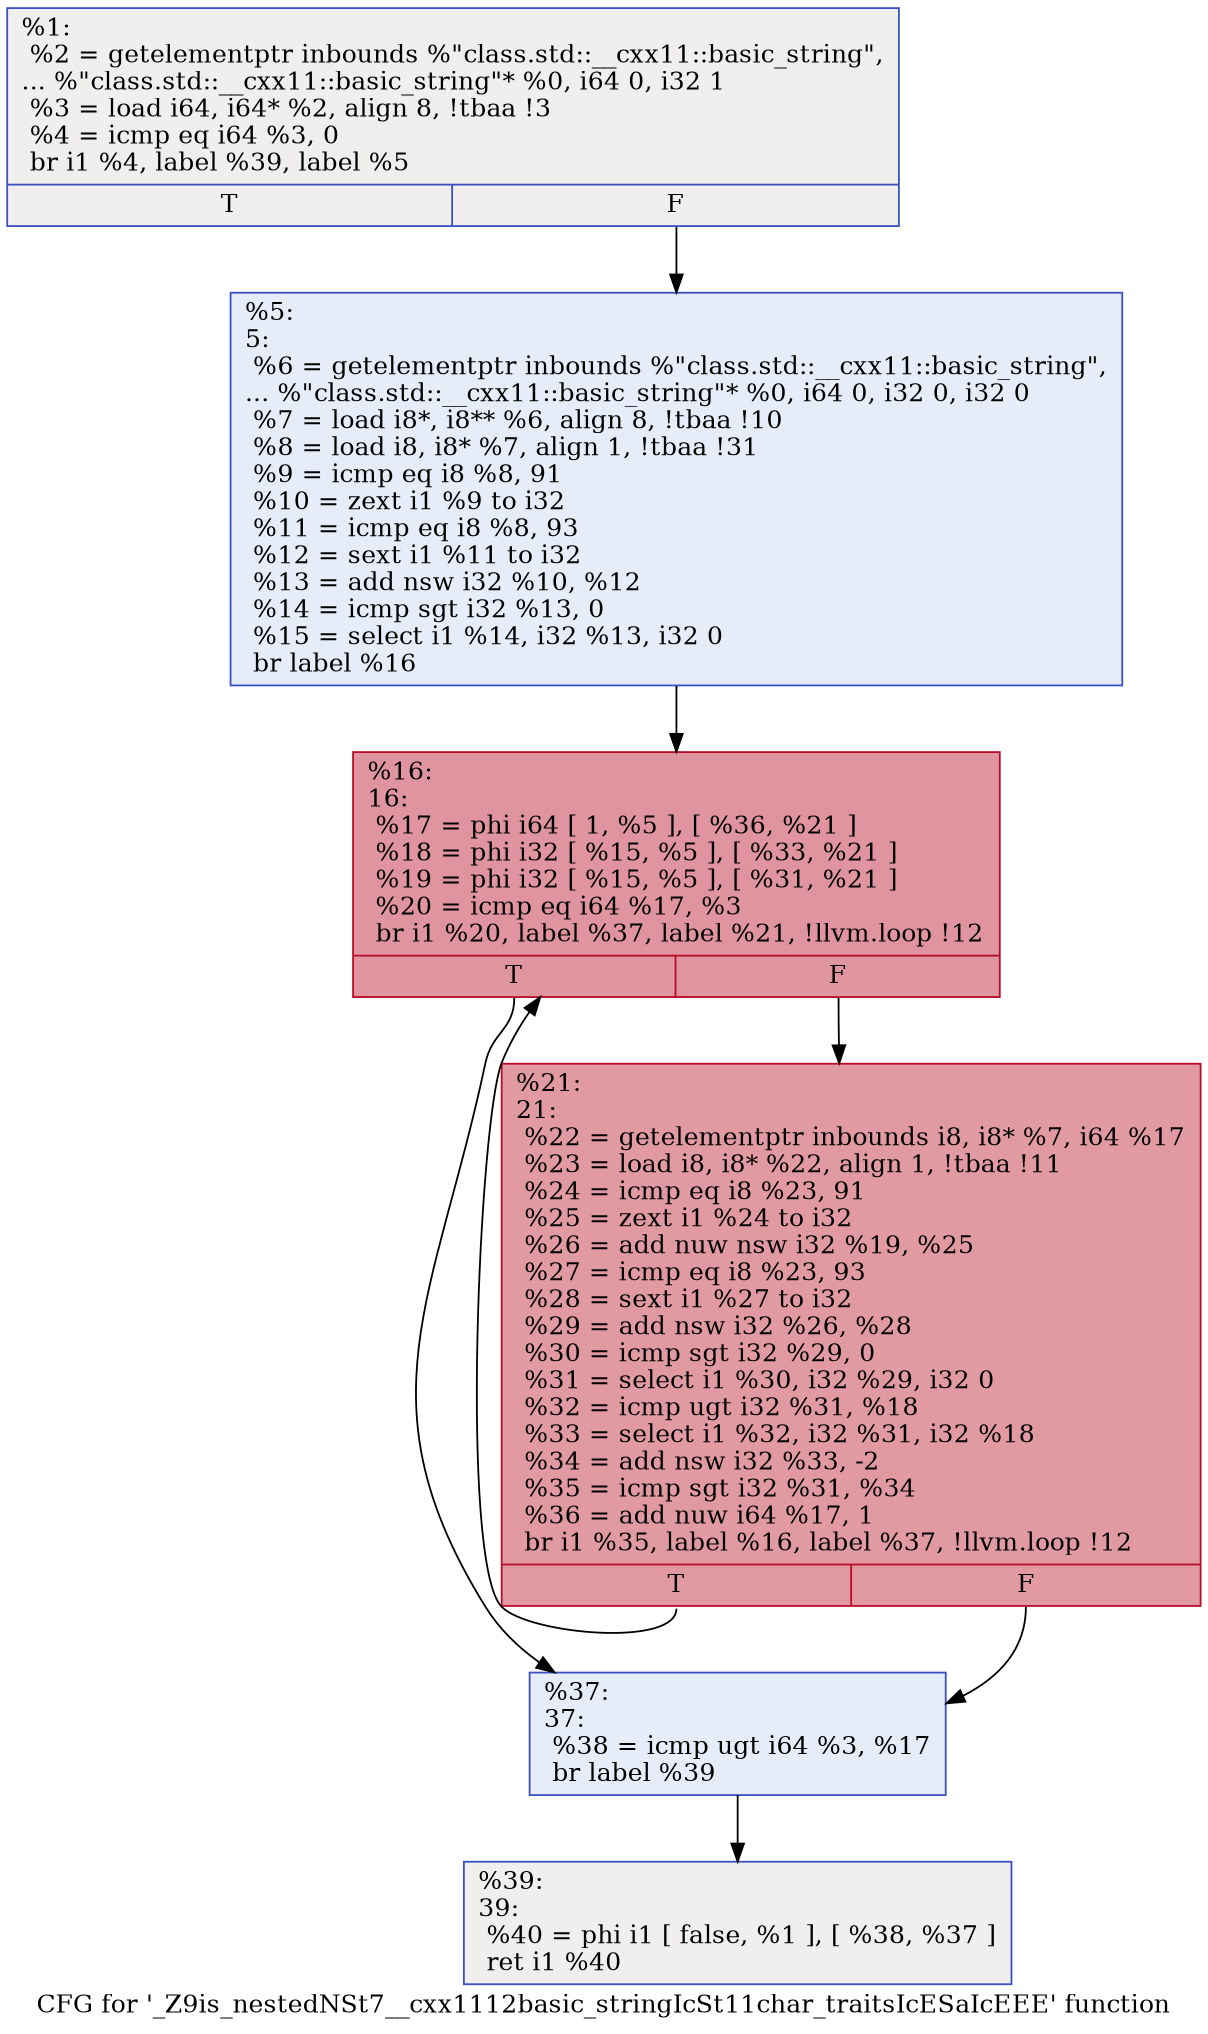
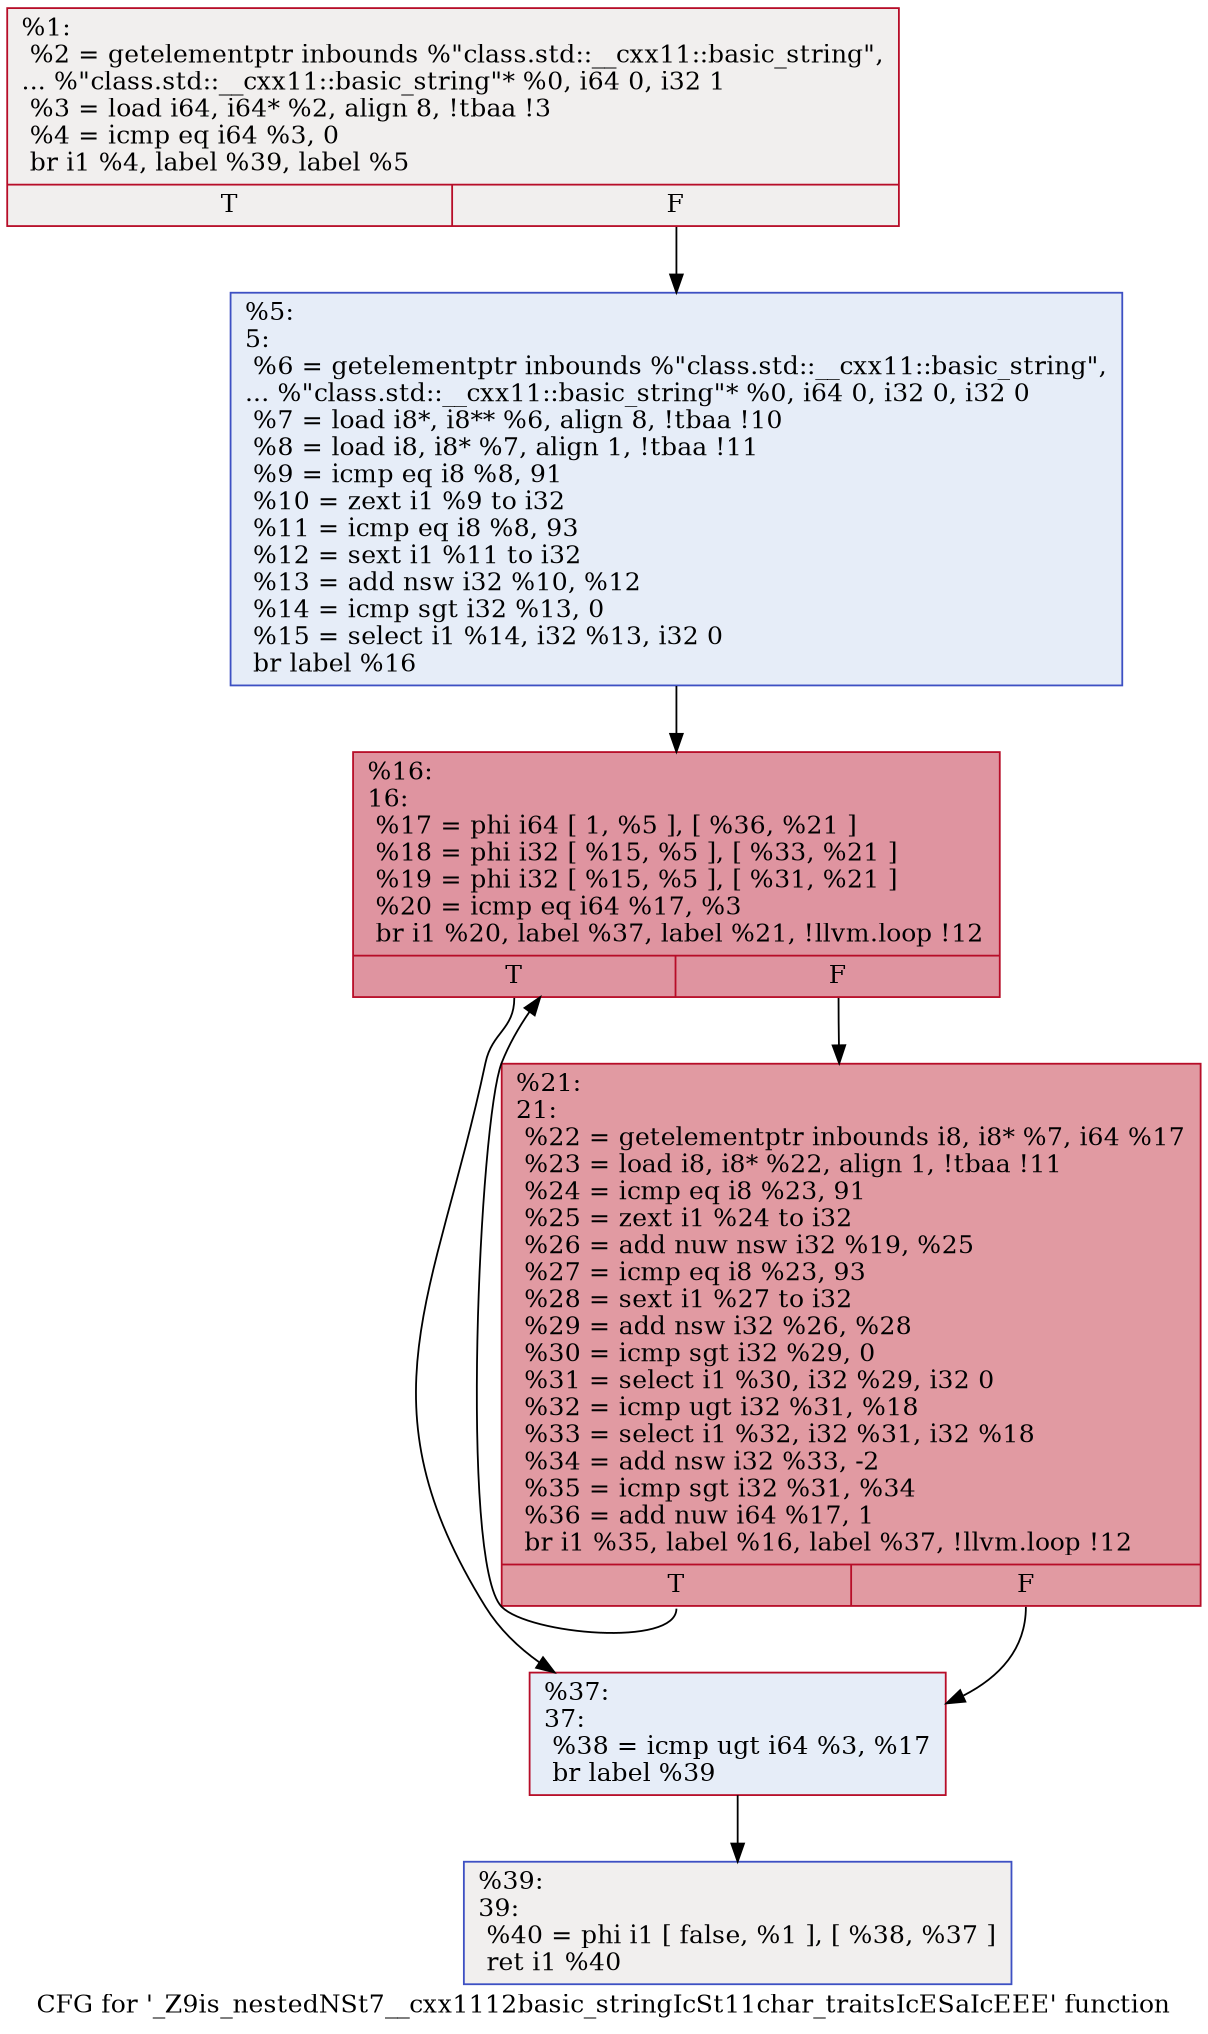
node "%1:": color #3d50c3ff -> #b70d28ff
node "%5:": text "%8 = load i8, i8* %7, align 1, !tbaa !31" -> "%8 = load i8, i8* %7, align 1, !tbaa !11"
node "%37:": color #3d50c3ff -> #b70d28ff
